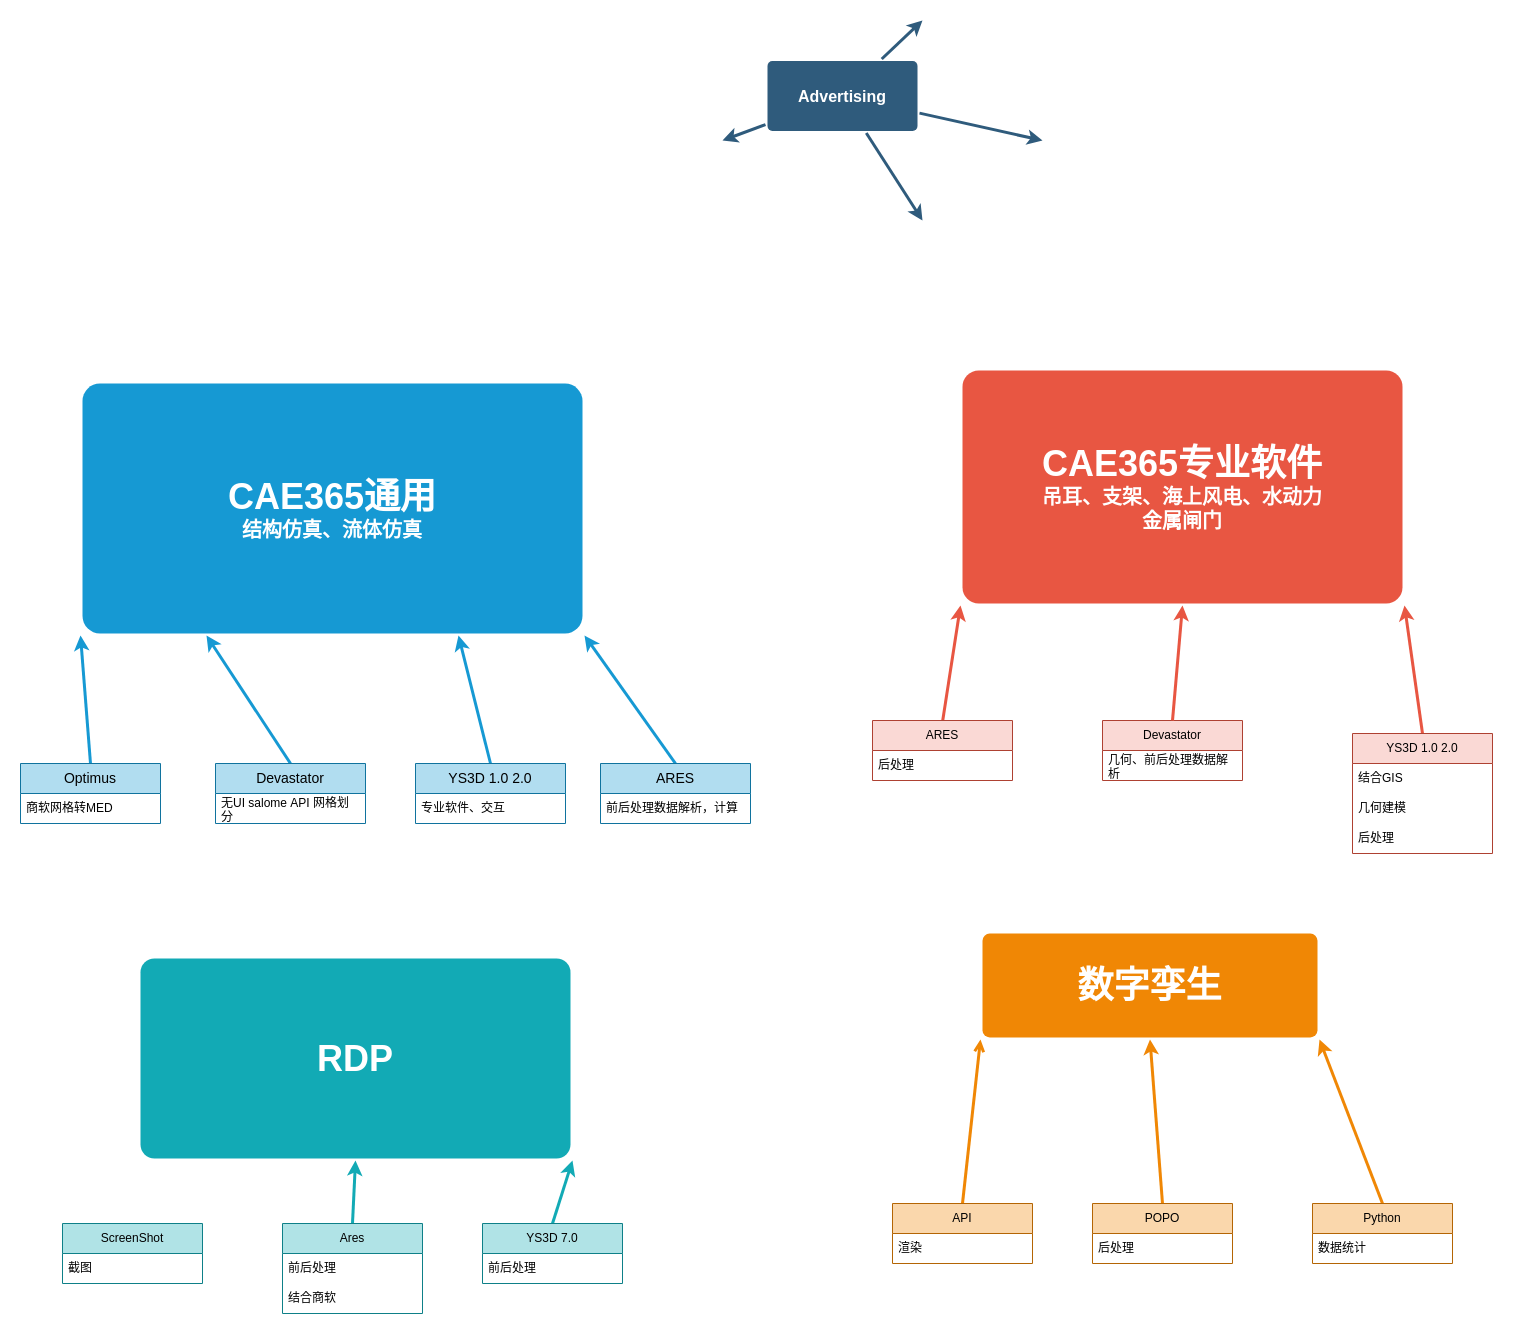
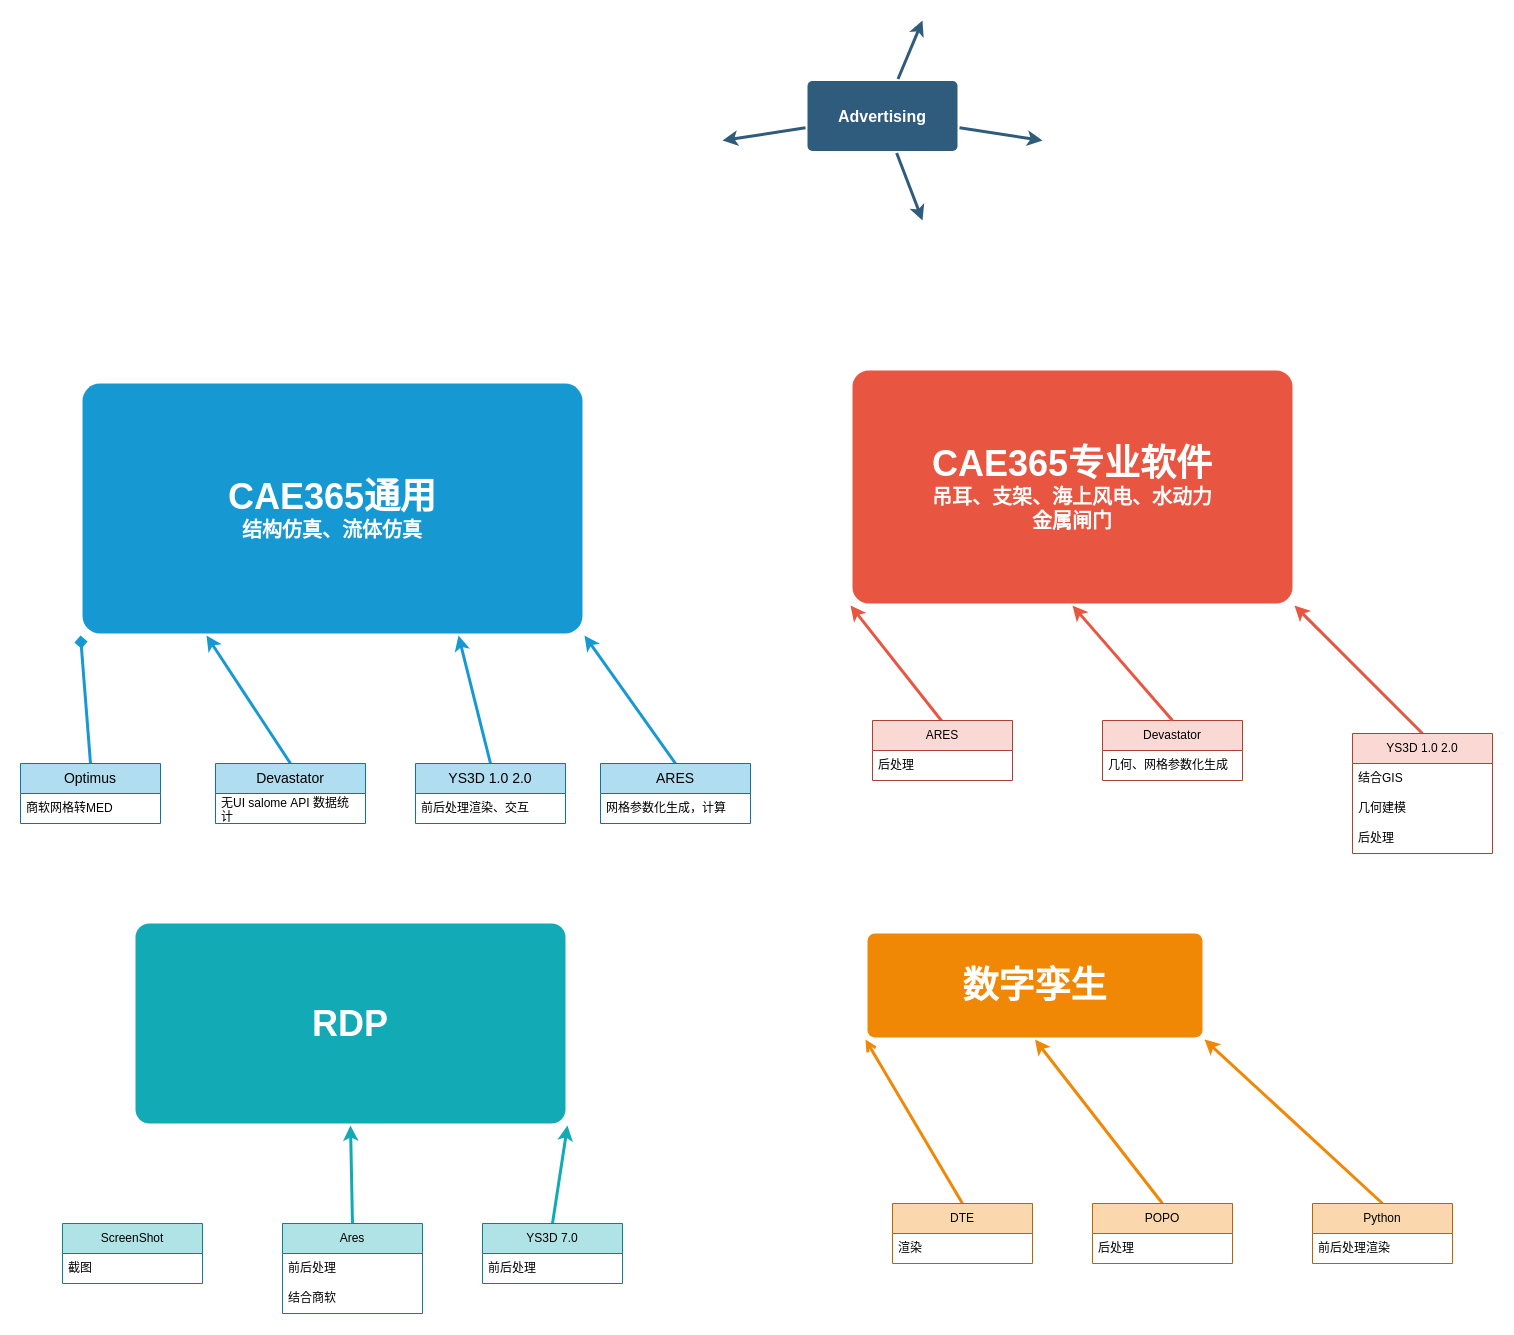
node "Advertising": moved (843, 96) -> (883, 116)
node "CAE365专业软件 吊耳、支架、海上风电、水动力 金属闸门": moved (1183, 487) -> (1073, 487)
edge "Optimus" -> "CAE365通用 结构仿真、流体仿真": arrowhead classic -> diamond
node "几何、前后处理数据解析": label "几何、前后处理数据解析" -> "几何、网格参数化生成"
node "无UI salome API 网格划分": label "无UI salome API 网格划分" -> "无UI salome API 数据统计"
node "专业软件、交互": label "专业软件、交互" -> "前后处理渲染、交互"
node "前后处理数据解析，计算": label "前后处理数据解析，计算" -> "网格参数化生成，计算"
node "数字孪生": moved (1150, 986) -> (1035, 986)
node "RDP": moved (356, 1059) -> (351, 1024)
node "API": label "API" -> "DTE"
node "数据统计": label "数据统计" -> "前后处理渲染"
